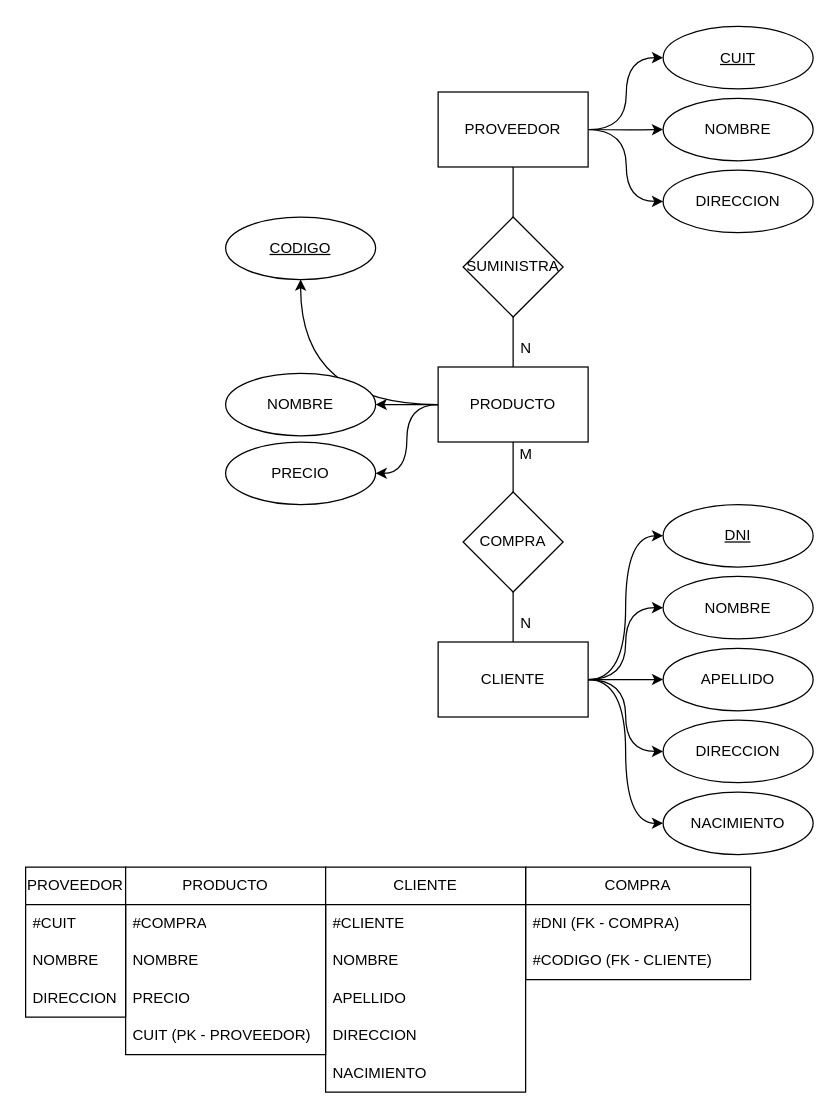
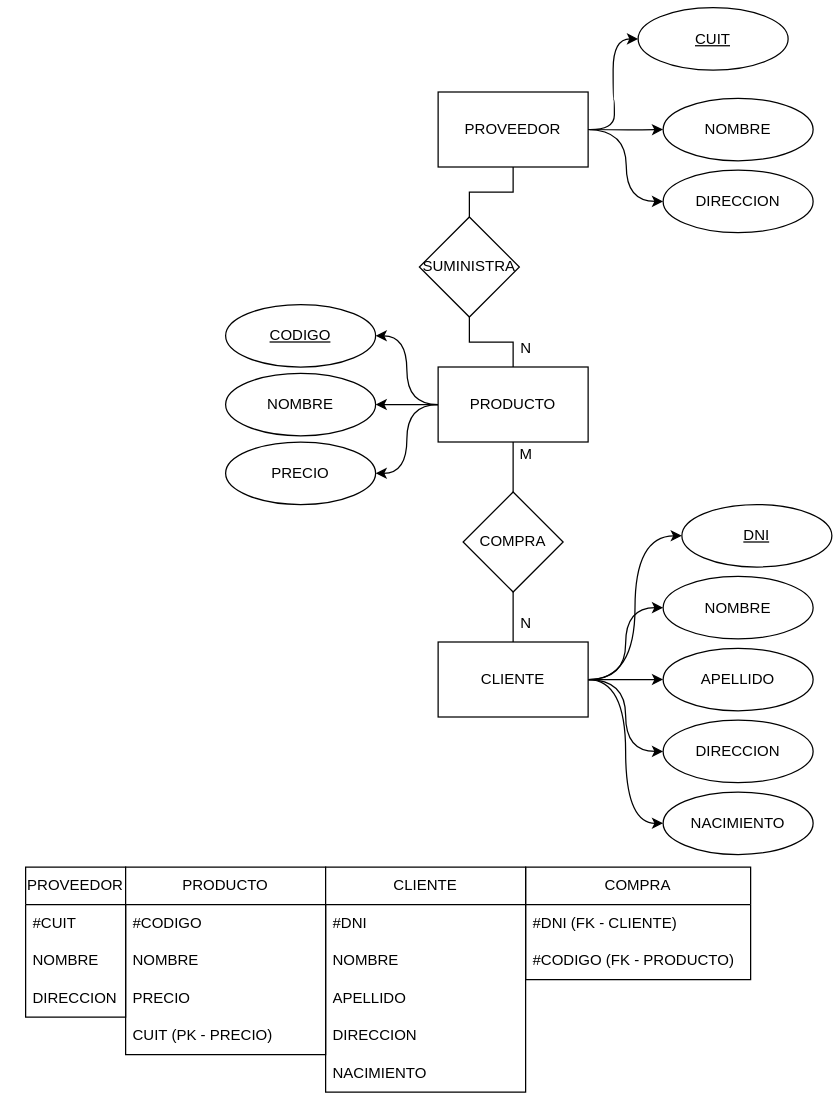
node "CUIT": moved (738, 58) -> (713, 39)
node "CODIGO": moved (301, 248) -> (301, 336)
node "SUMINISTRA": moved (513, 267) -> (469, 267)
node "DNI": moved (738, 536) -> (757, 536)
node "#COMPRA": label "#COMPRA" -> "#CODIGO"
node "#CLIENTE": label "#CLIENTE" -> "#DNI"
node "#DNI (FK - COMPRA)": label "#DNI (FK - COMPRA)" -> "#DNI (FK - CLIENTE)"
node "#CODIGO (FK - CLIENTE)": label "#CODIGO (FK - CLIENTE)" -> "#CODIGO (FK - PRODUCTO)"
node "CUIT (PK - PROVEEDOR)": label "CUIT (PK - PROVEEDOR)" -> "CUIT (PK - PRECIO)"
